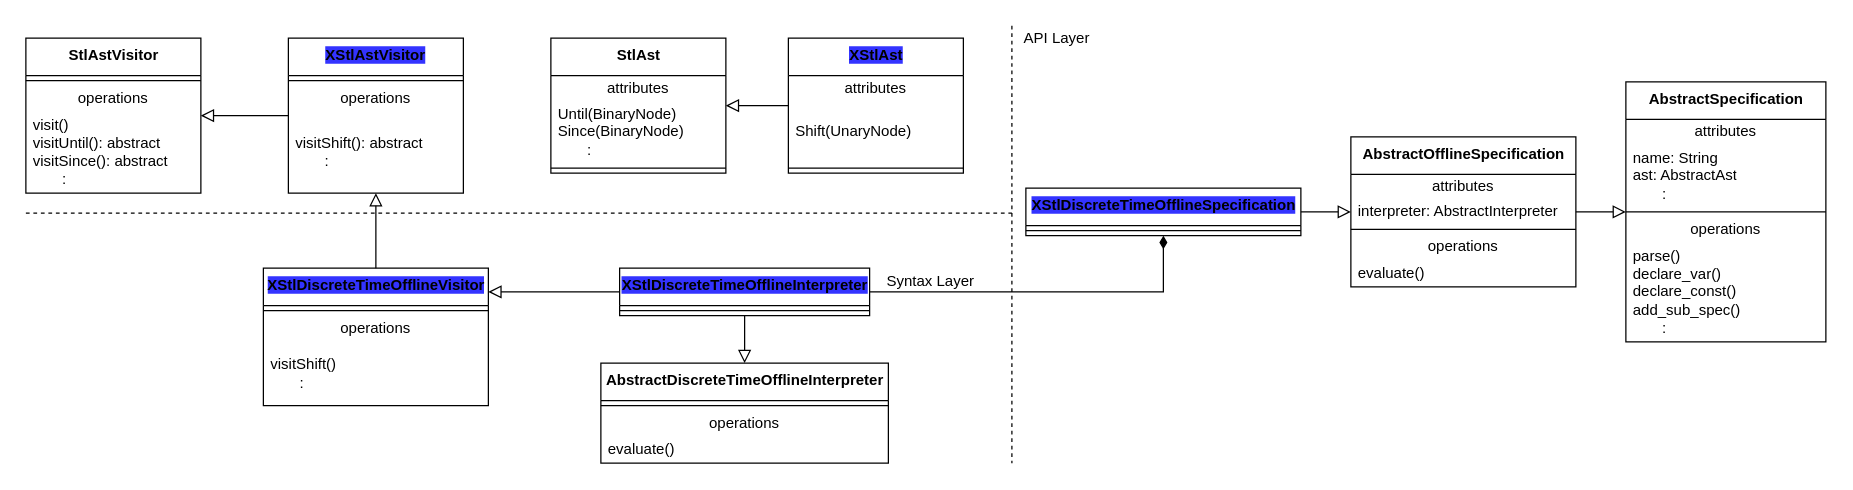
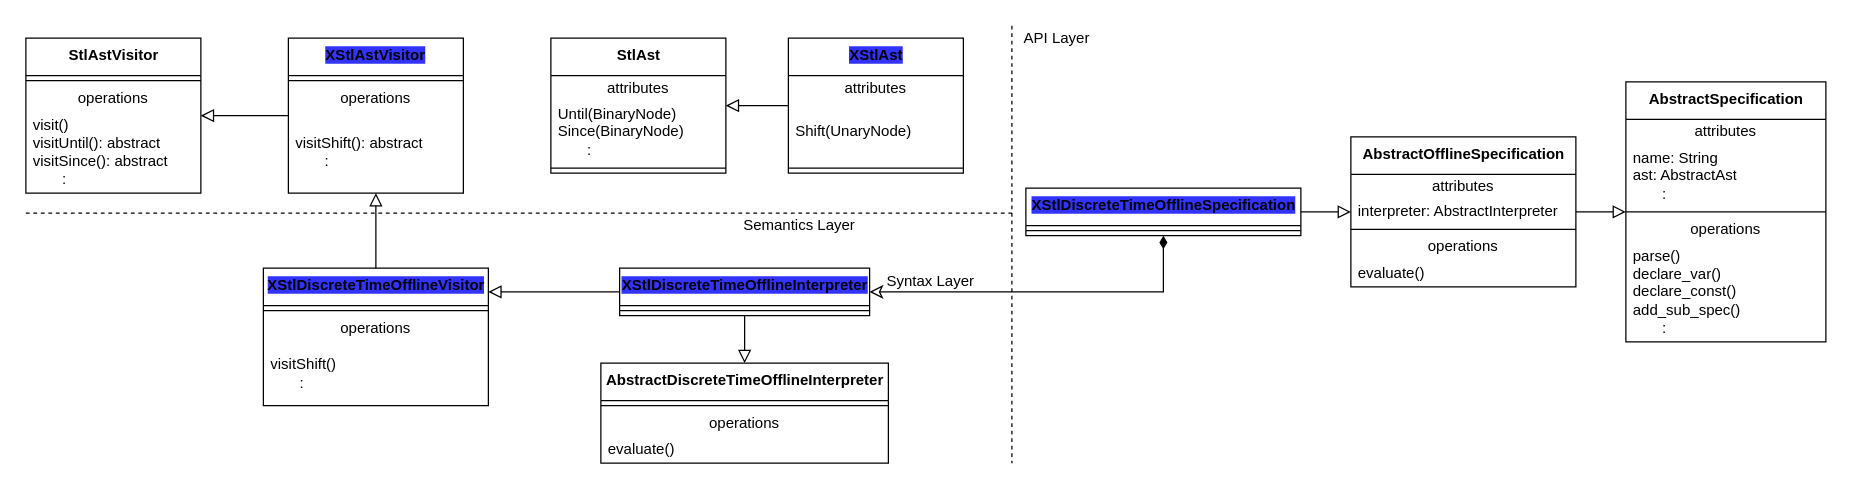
node "Semantics Layer": added
edge "XStlDiscreteTimeOfflineInterpreter" -> "XStlDiscreteTimeOfflineSpecification": arrowhead none -> classic
